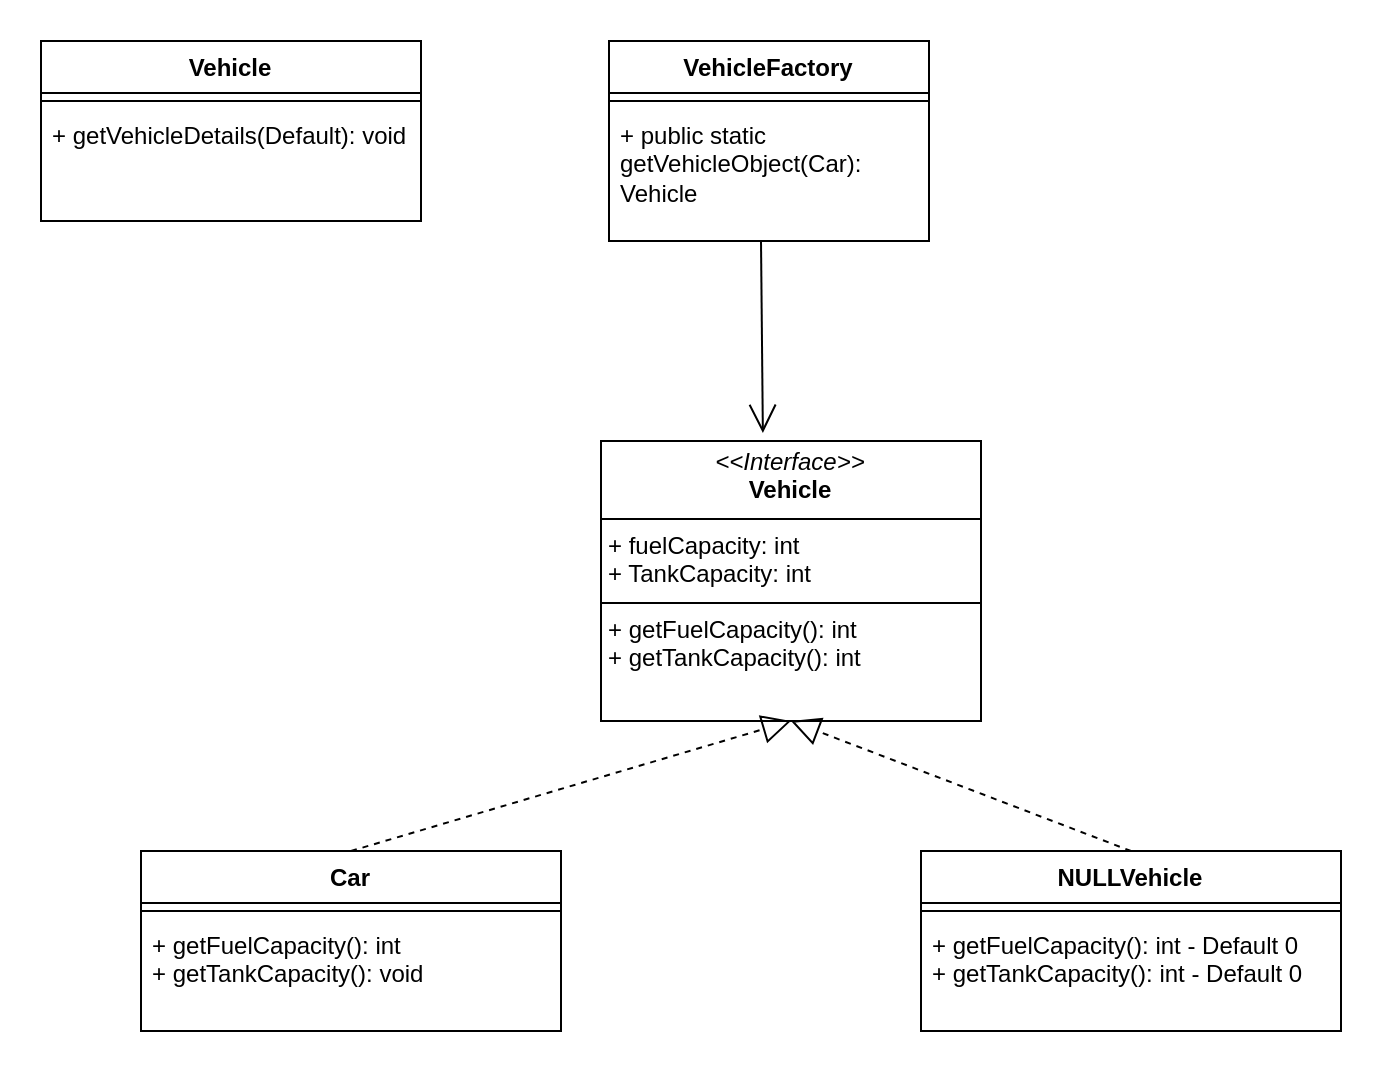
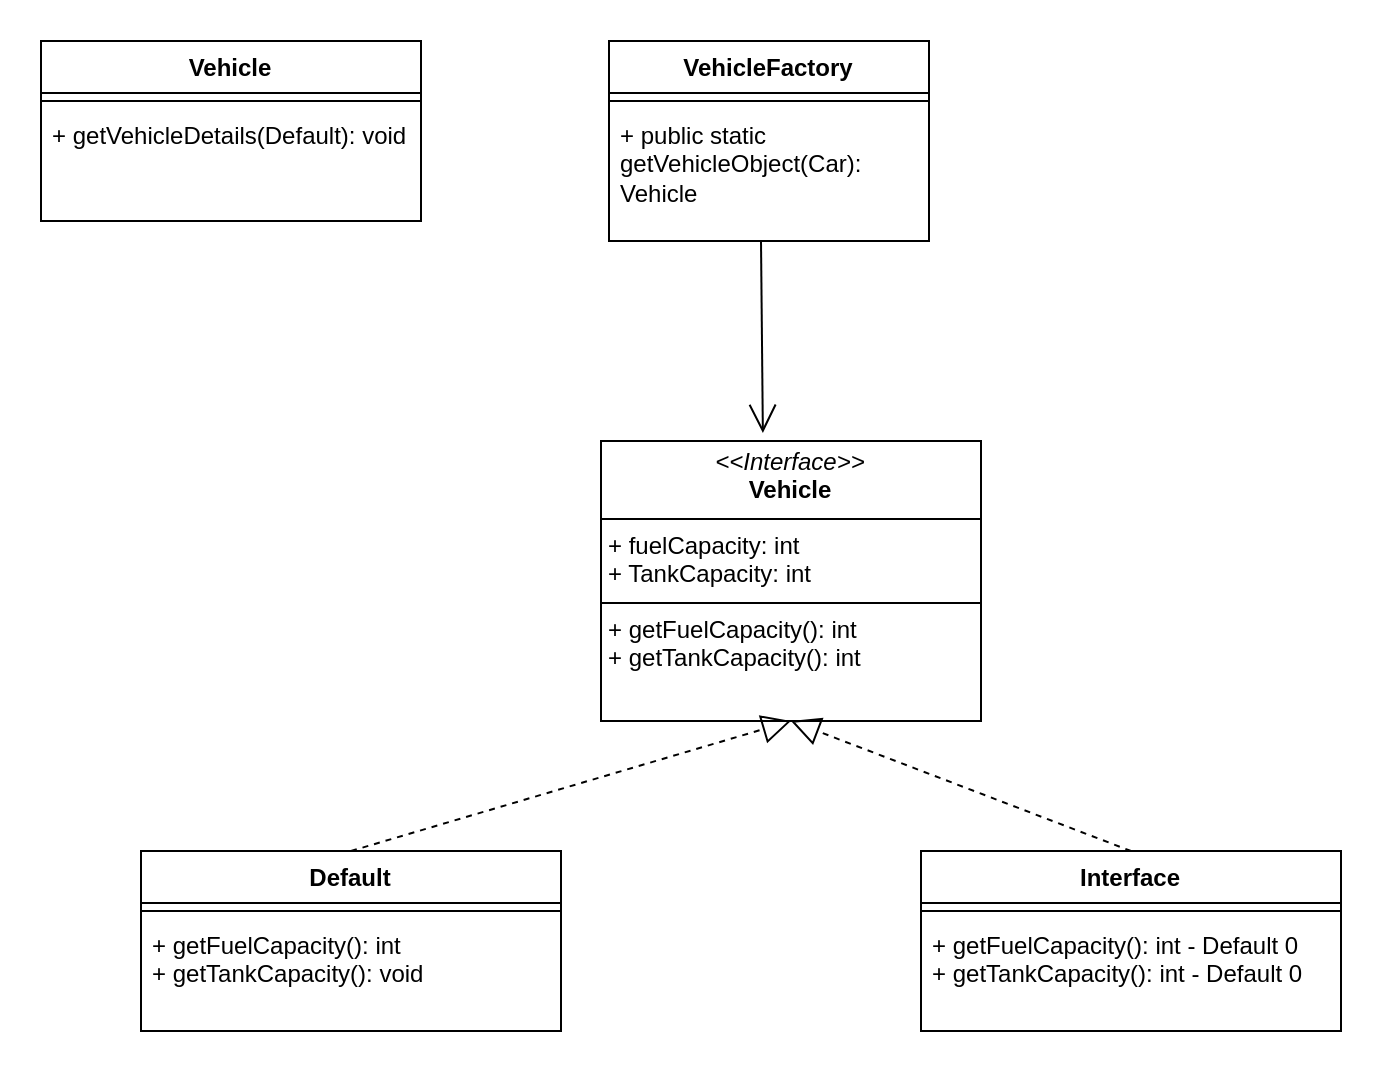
node "Car": label "Car" -> "Default"
node "NULLVehicle": label "NULLVehicle" -> "Interface"
